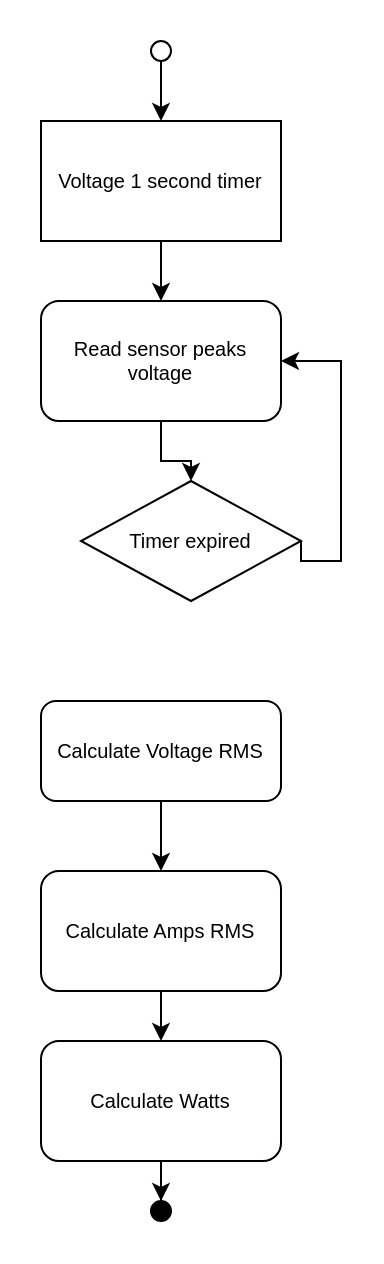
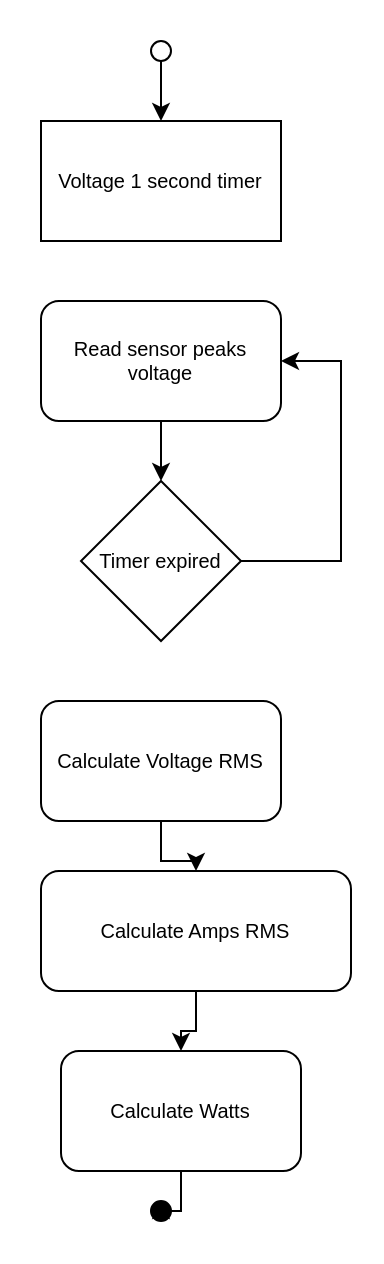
edge "Voltage 1 second timer" -> "Read sensor peaks voltage": removed
node "Timer expired": size 220x120 -> 160x160
node "Calculate Voltage RMS": size 240x100 -> 240x120
node "Calculate Amps RMS": size 240x120 -> 310x120
node "Calculate Watts": moved (161, 1101) -> (181, 1111)
